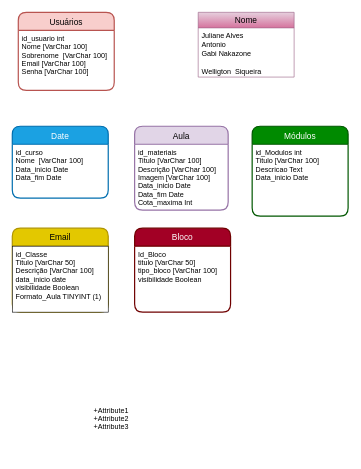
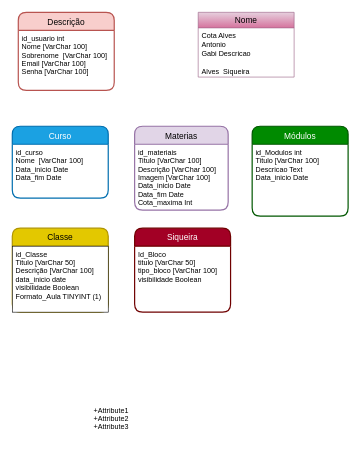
node "Usuários": label "Usuários" -> "Descrição"
node "Juliane Alves Antonio": label "Juliane Alves Antonio" -> "Cota Alves Antonio"
node "Gabi Nakazone": label "Gabi Nakazone" -> "Gabi Descricao"
node "Welligton Siqueira": label "Welligton Siqueira" -> "Alves Siqueira"
node "Date": label "Date" -> "Curso"
node "Aula": label "Aula" -> "Materias"
node "Email": label "Email" -> "Classe"
node "Bloco": label "Bloco" -> "Siqueira"
